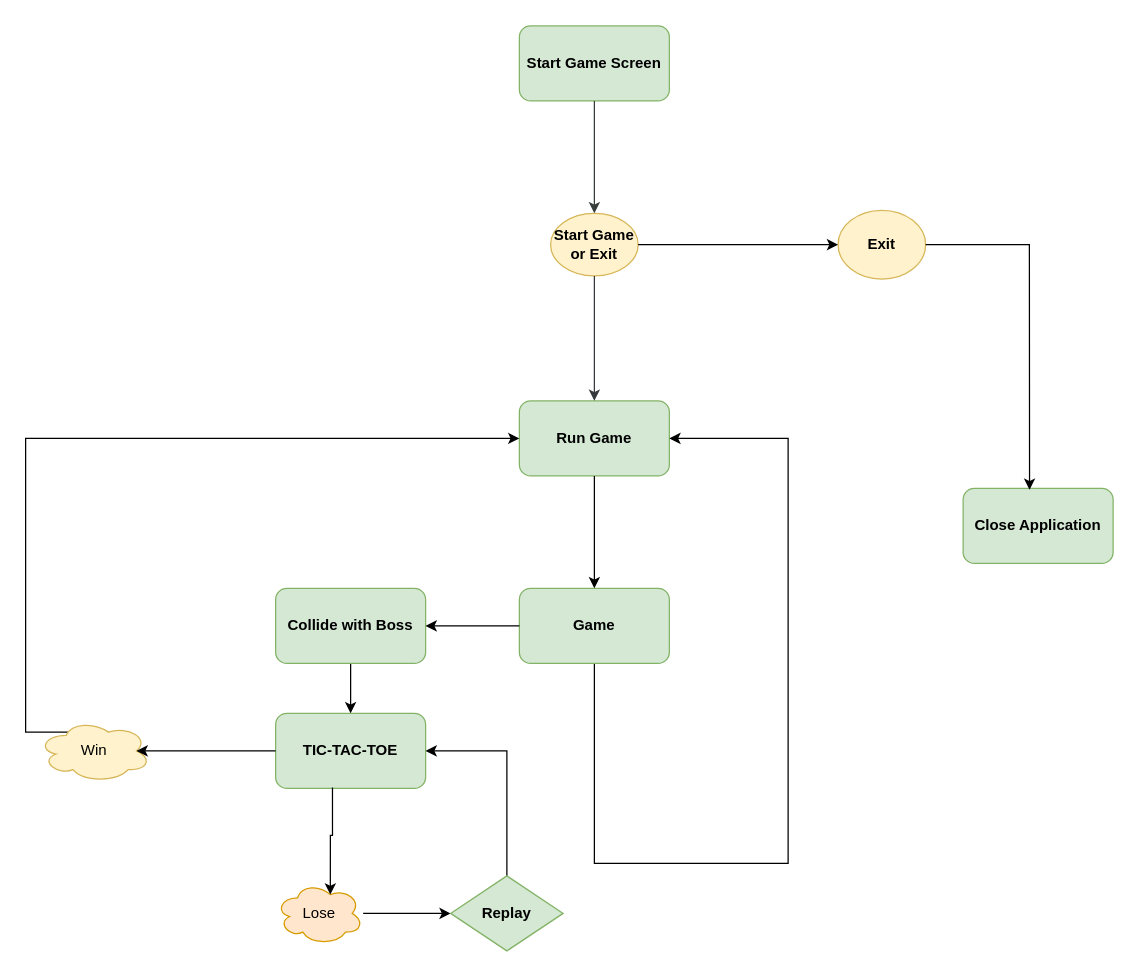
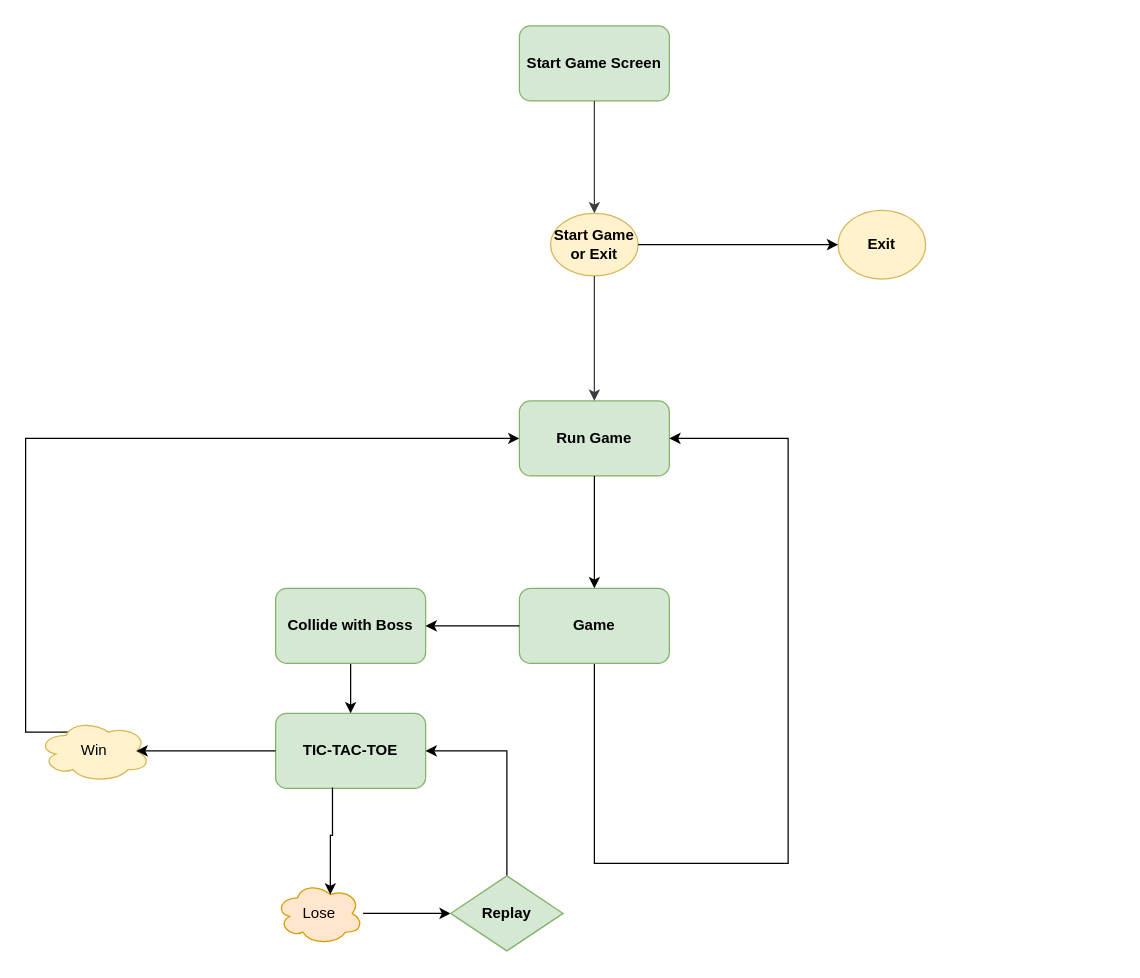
edge "Exit" -> "Close Application": removed
node "Close Application": removed
